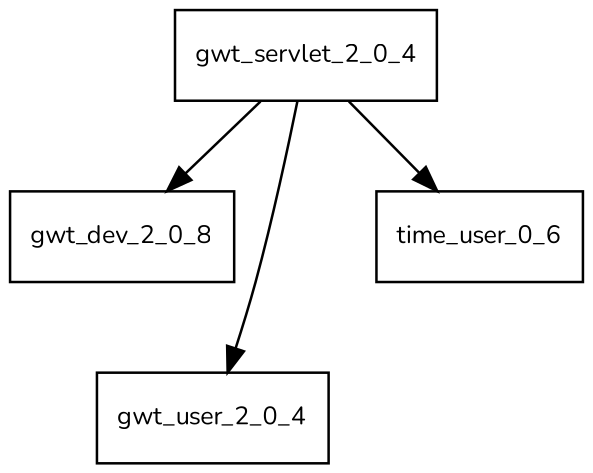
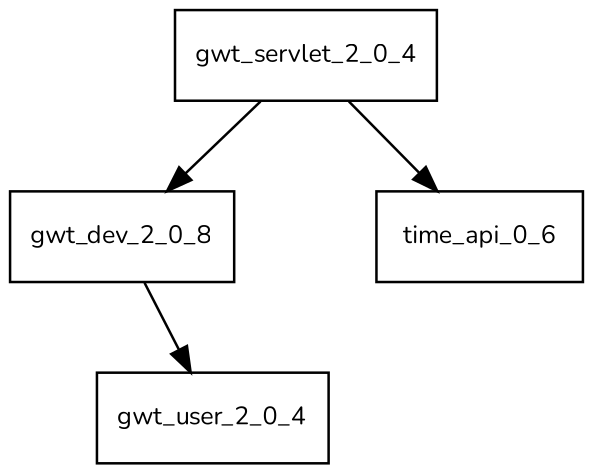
edge "gwt_servlet_2_0_4" -> "gwt_user_2_0_4": now "gwt_dev_2_0_8" -> "gwt_user_2_0_4"
node "time_user_0_6": label "time_user_0_6" -> "time_api_0_6"
